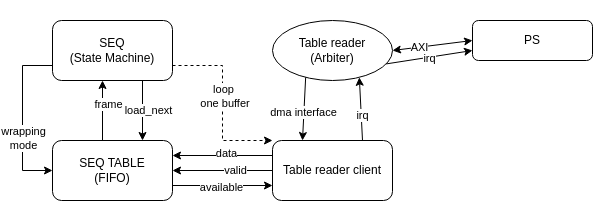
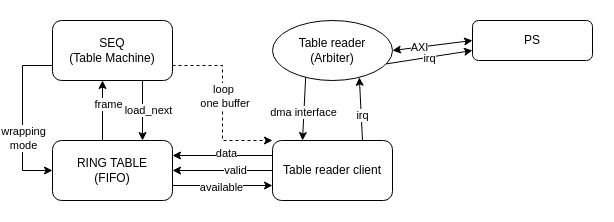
node "SEQ (State Machine)": label "SEQ (State Machine)" -> "SEQ (Table Machine)"
node "SEQ TABLE (FIFO)": label "SEQ TABLE (FIFO)" -> "RING TABLE (FIFO)"
